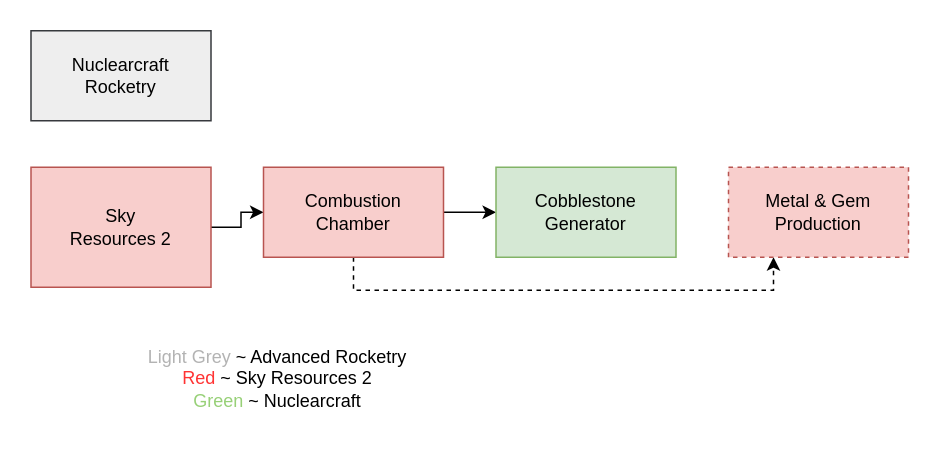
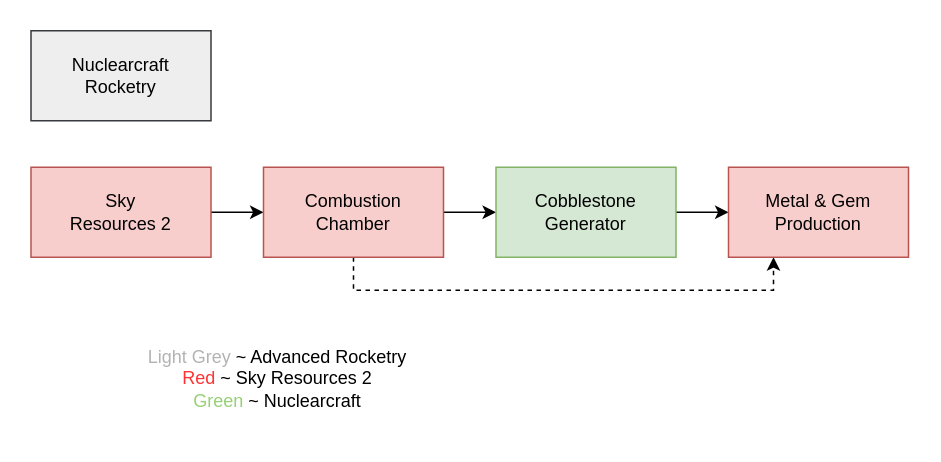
edge "Cobblestone Generator" -> "Metal & Gem Production": added
node "Metal & Gem Production": style dashed -> solid
node "Sky Resources 2": size 180x120 -> 180x90
